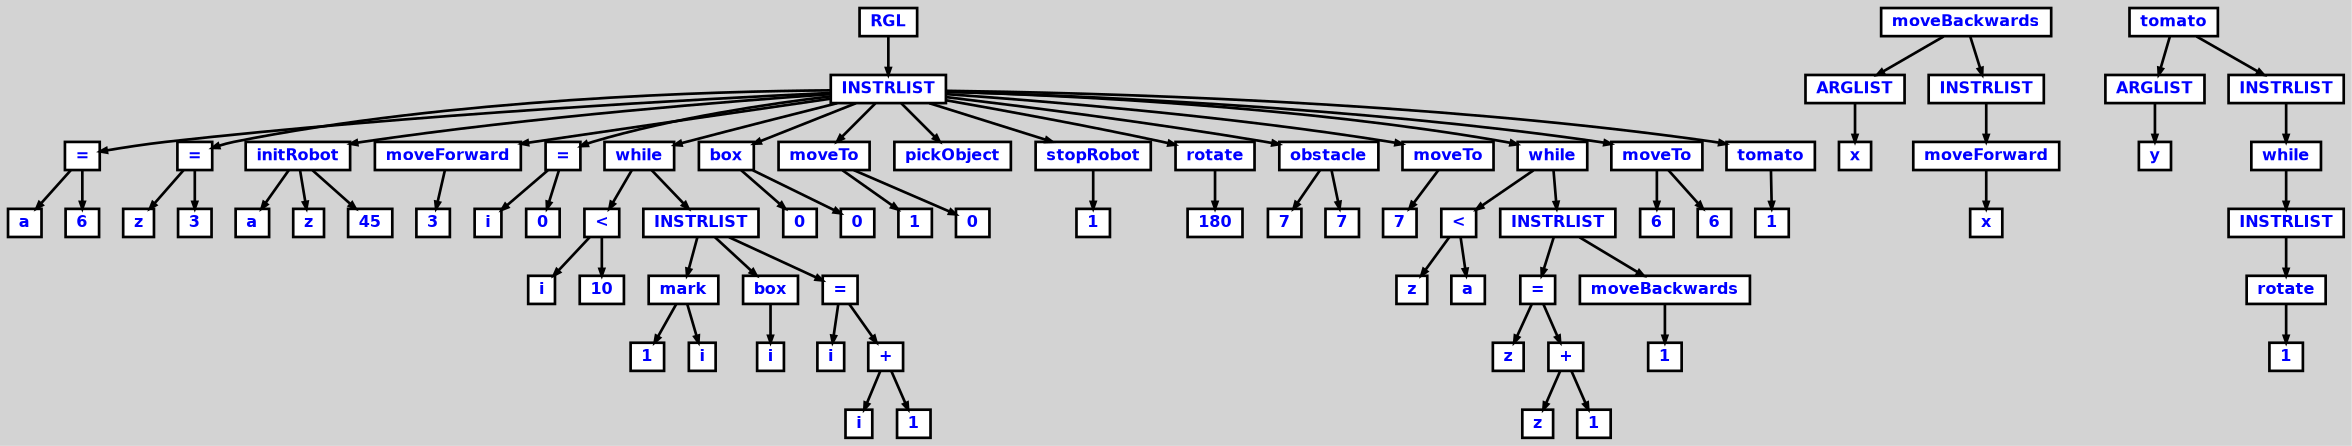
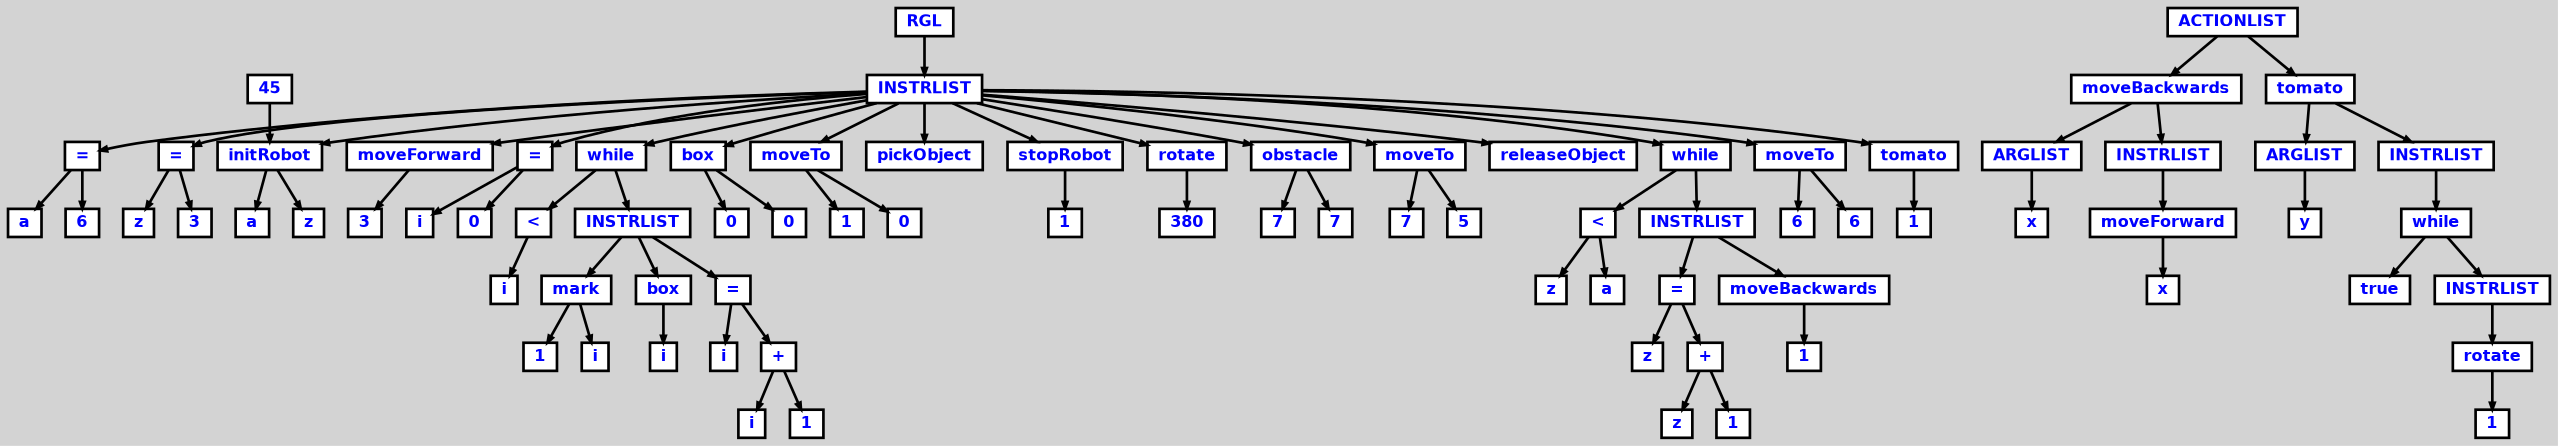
node "ACTIONLIST": added
node "releaseObject": added
edge "initRobot" -> "45": reversed
node "180": label "180" -> "380"
node "5": added
node "10": removed
node "true": added
